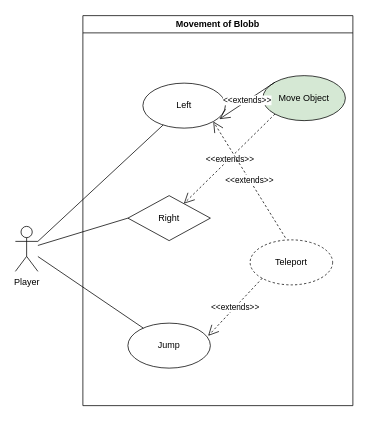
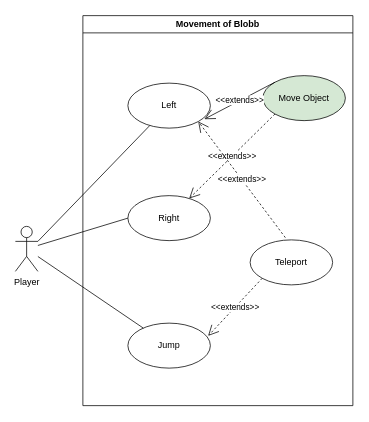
node "Left": moved (184, 105) -> (169, 105)
node "Right": shape diamond -> ellipse
node "Teleport": style dashed -> solid
